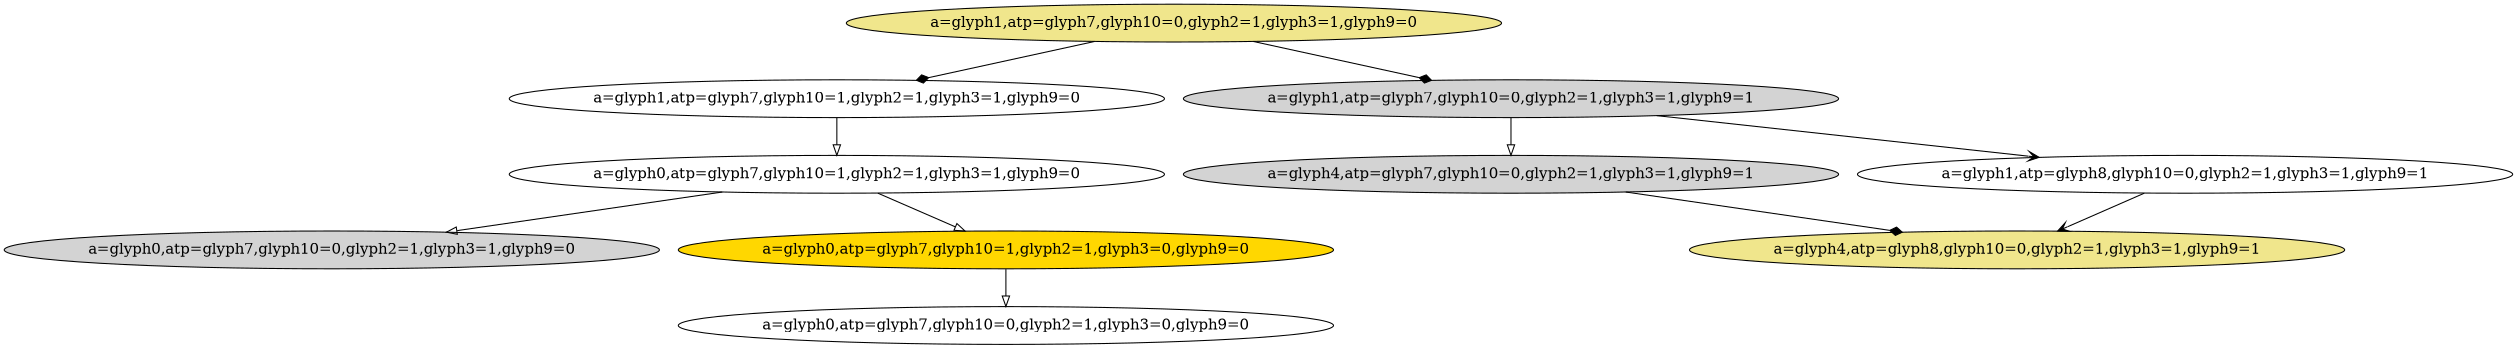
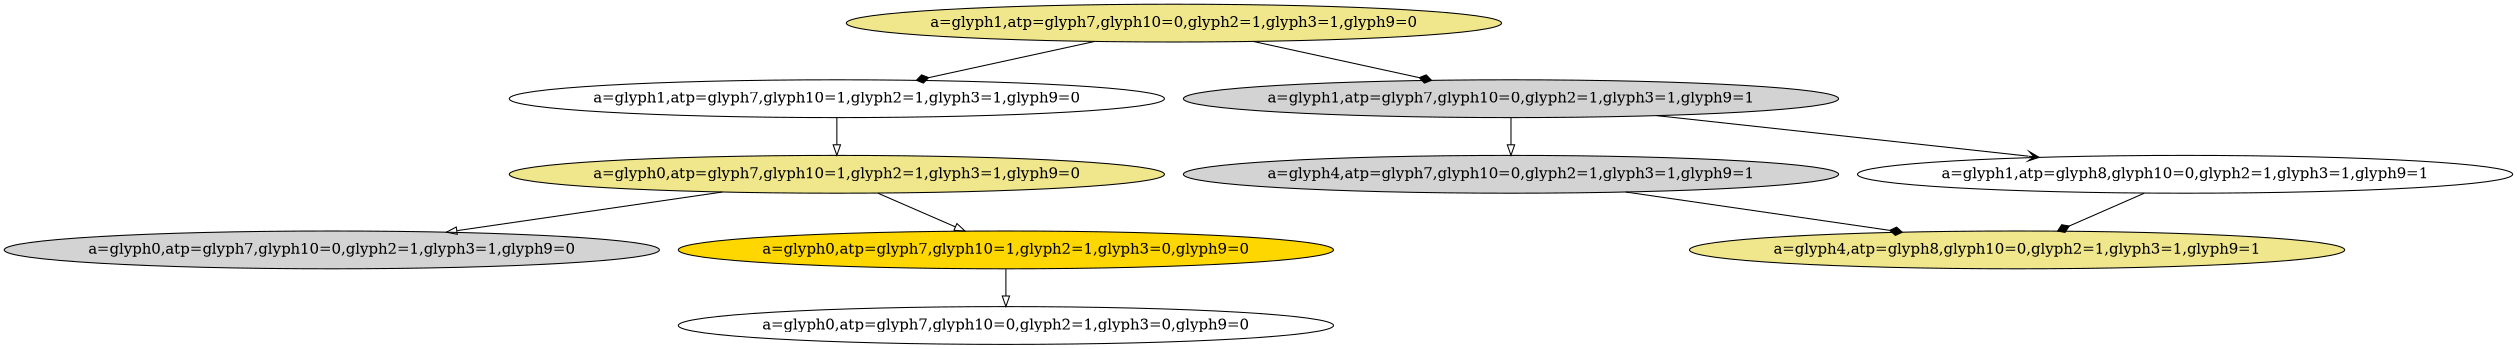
node "a=glyph0,atp=glyph7,glyph10=1,glyph2=1,glyph3=1,glyph9=0": fillcolor white -> khaki
edge "a=glyph1,atp=glyph8,glyph10=0,glyph2=1,glyph3=1,glyph9=1" -> "a=glyph4,atp=glyph8,glyph10=0,glyph2=1,glyph3=1,glyph9=1": arrowhead vee -> diamond
